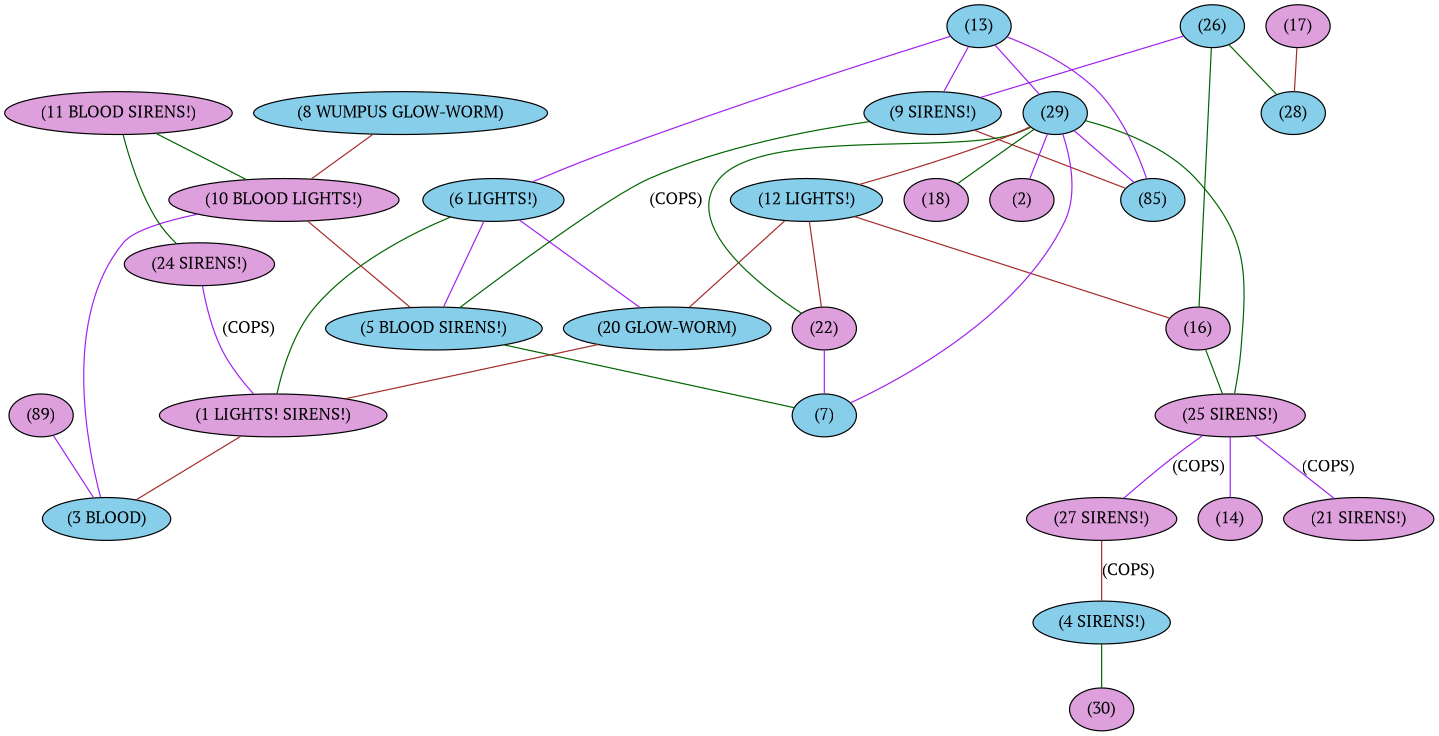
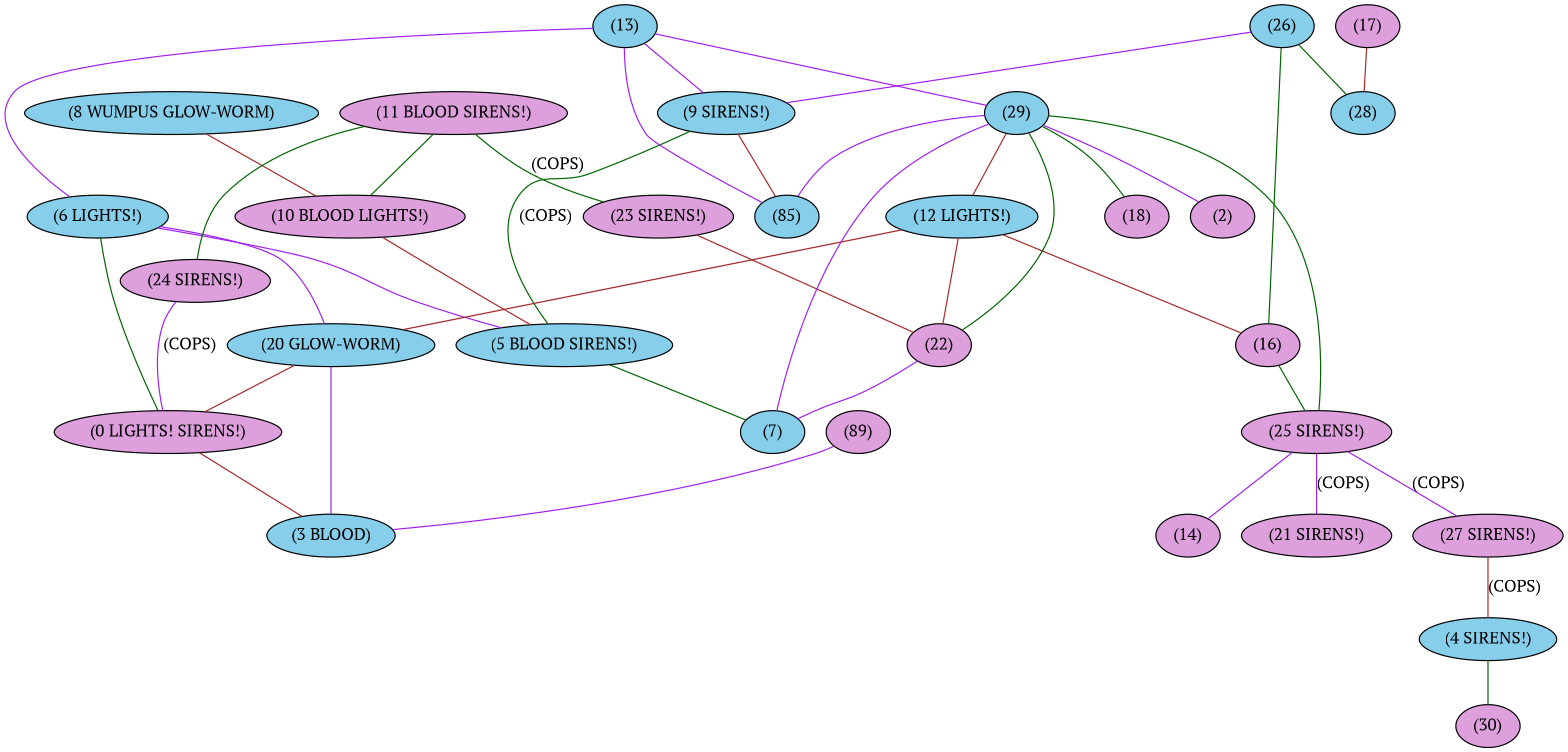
node "(23 SIRENS!)": added
edge "(10 BLOOD LIGHTS!)" -- "(3 BLOOD)": now "(20 GLOW-WORM)" -- "(3 BLOOD)"
node "(1 LIGHTS! SIRENS!)": label "(1 LIGHTS! SIRENS!)" -> "(0 LIGHTS! SIRENS!)"
